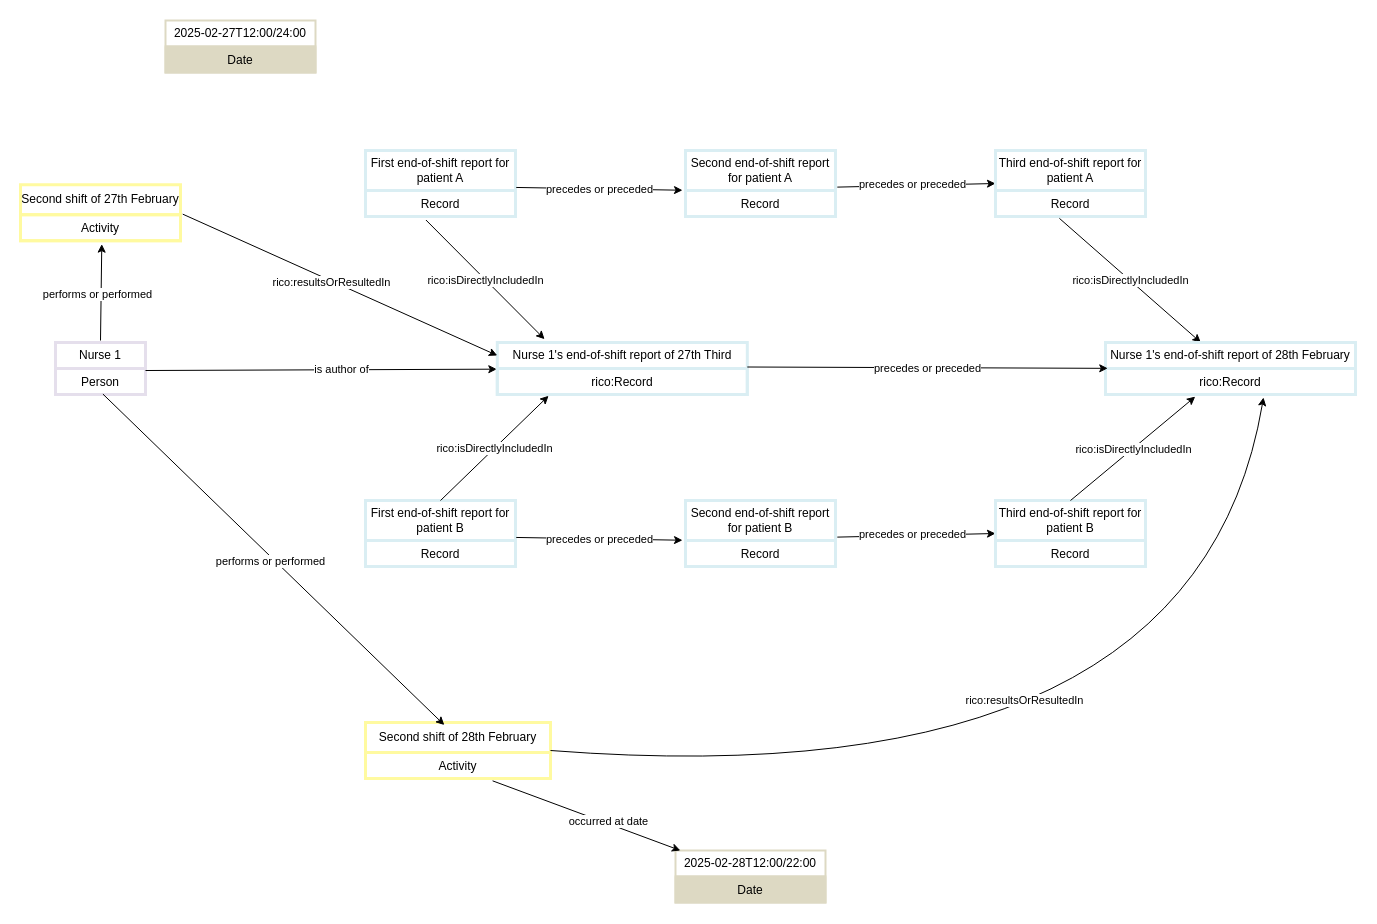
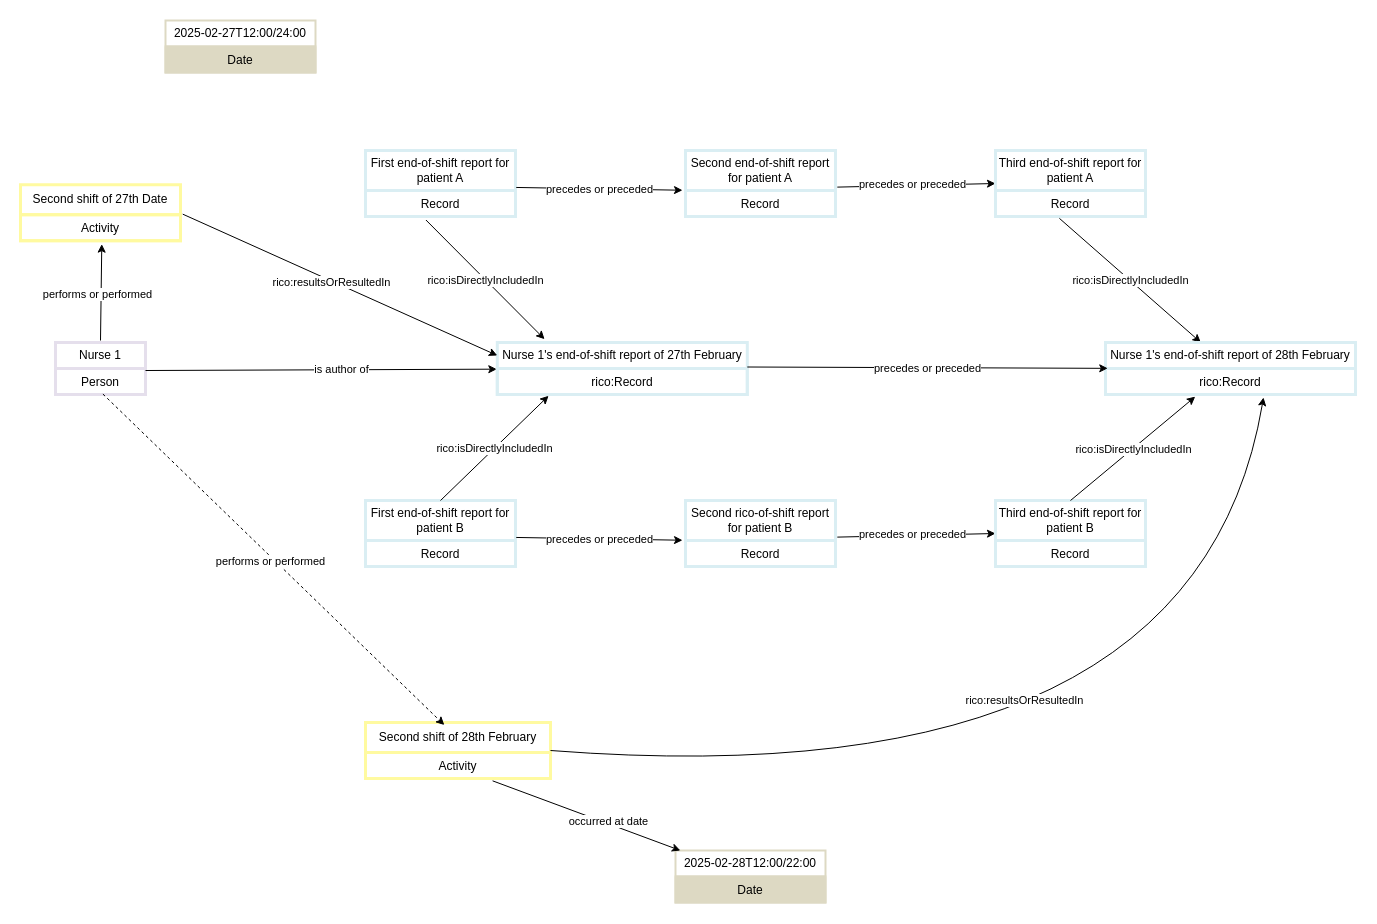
node "Second shift of 27th February": label "Second shift of 27th February" -> "Second shift of 27th Date"
node "Nurse 1's end-of-shift report of 27th Third": label "Nurse 1's end-of-shift report of 27th Third" -> "Nurse 1's end-of-shift report of 27th February"
edge "Person" -> "Second shift of 28th February": style solid -> dashed
node "Second end-of-shift report for patient B": label "Second end-of-shift report for patient B" -> "Second rico-of-shift report for patient B"
